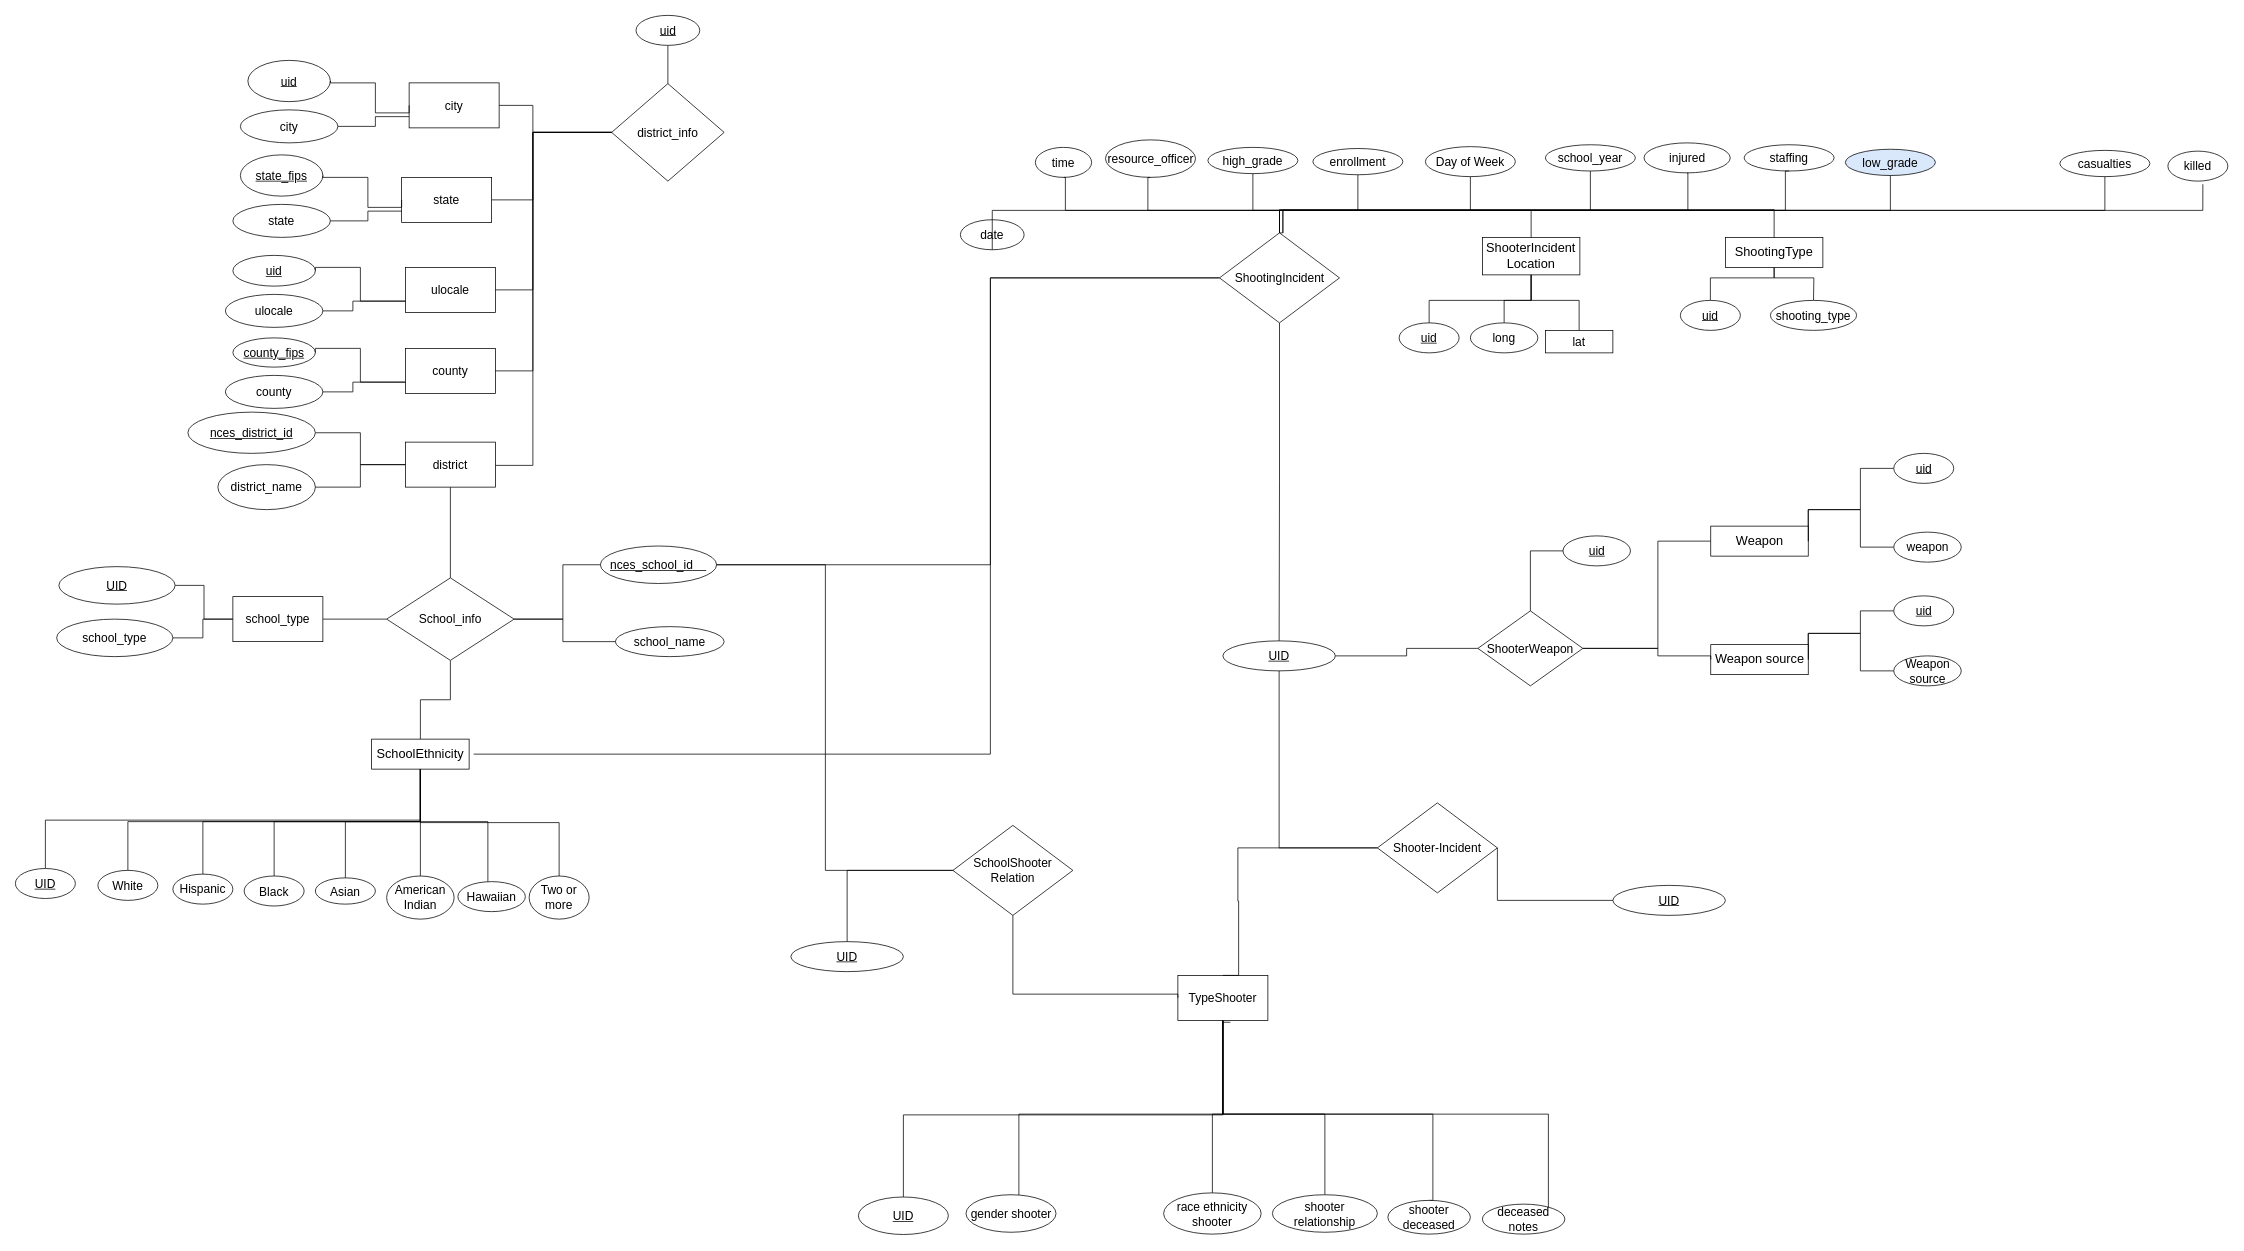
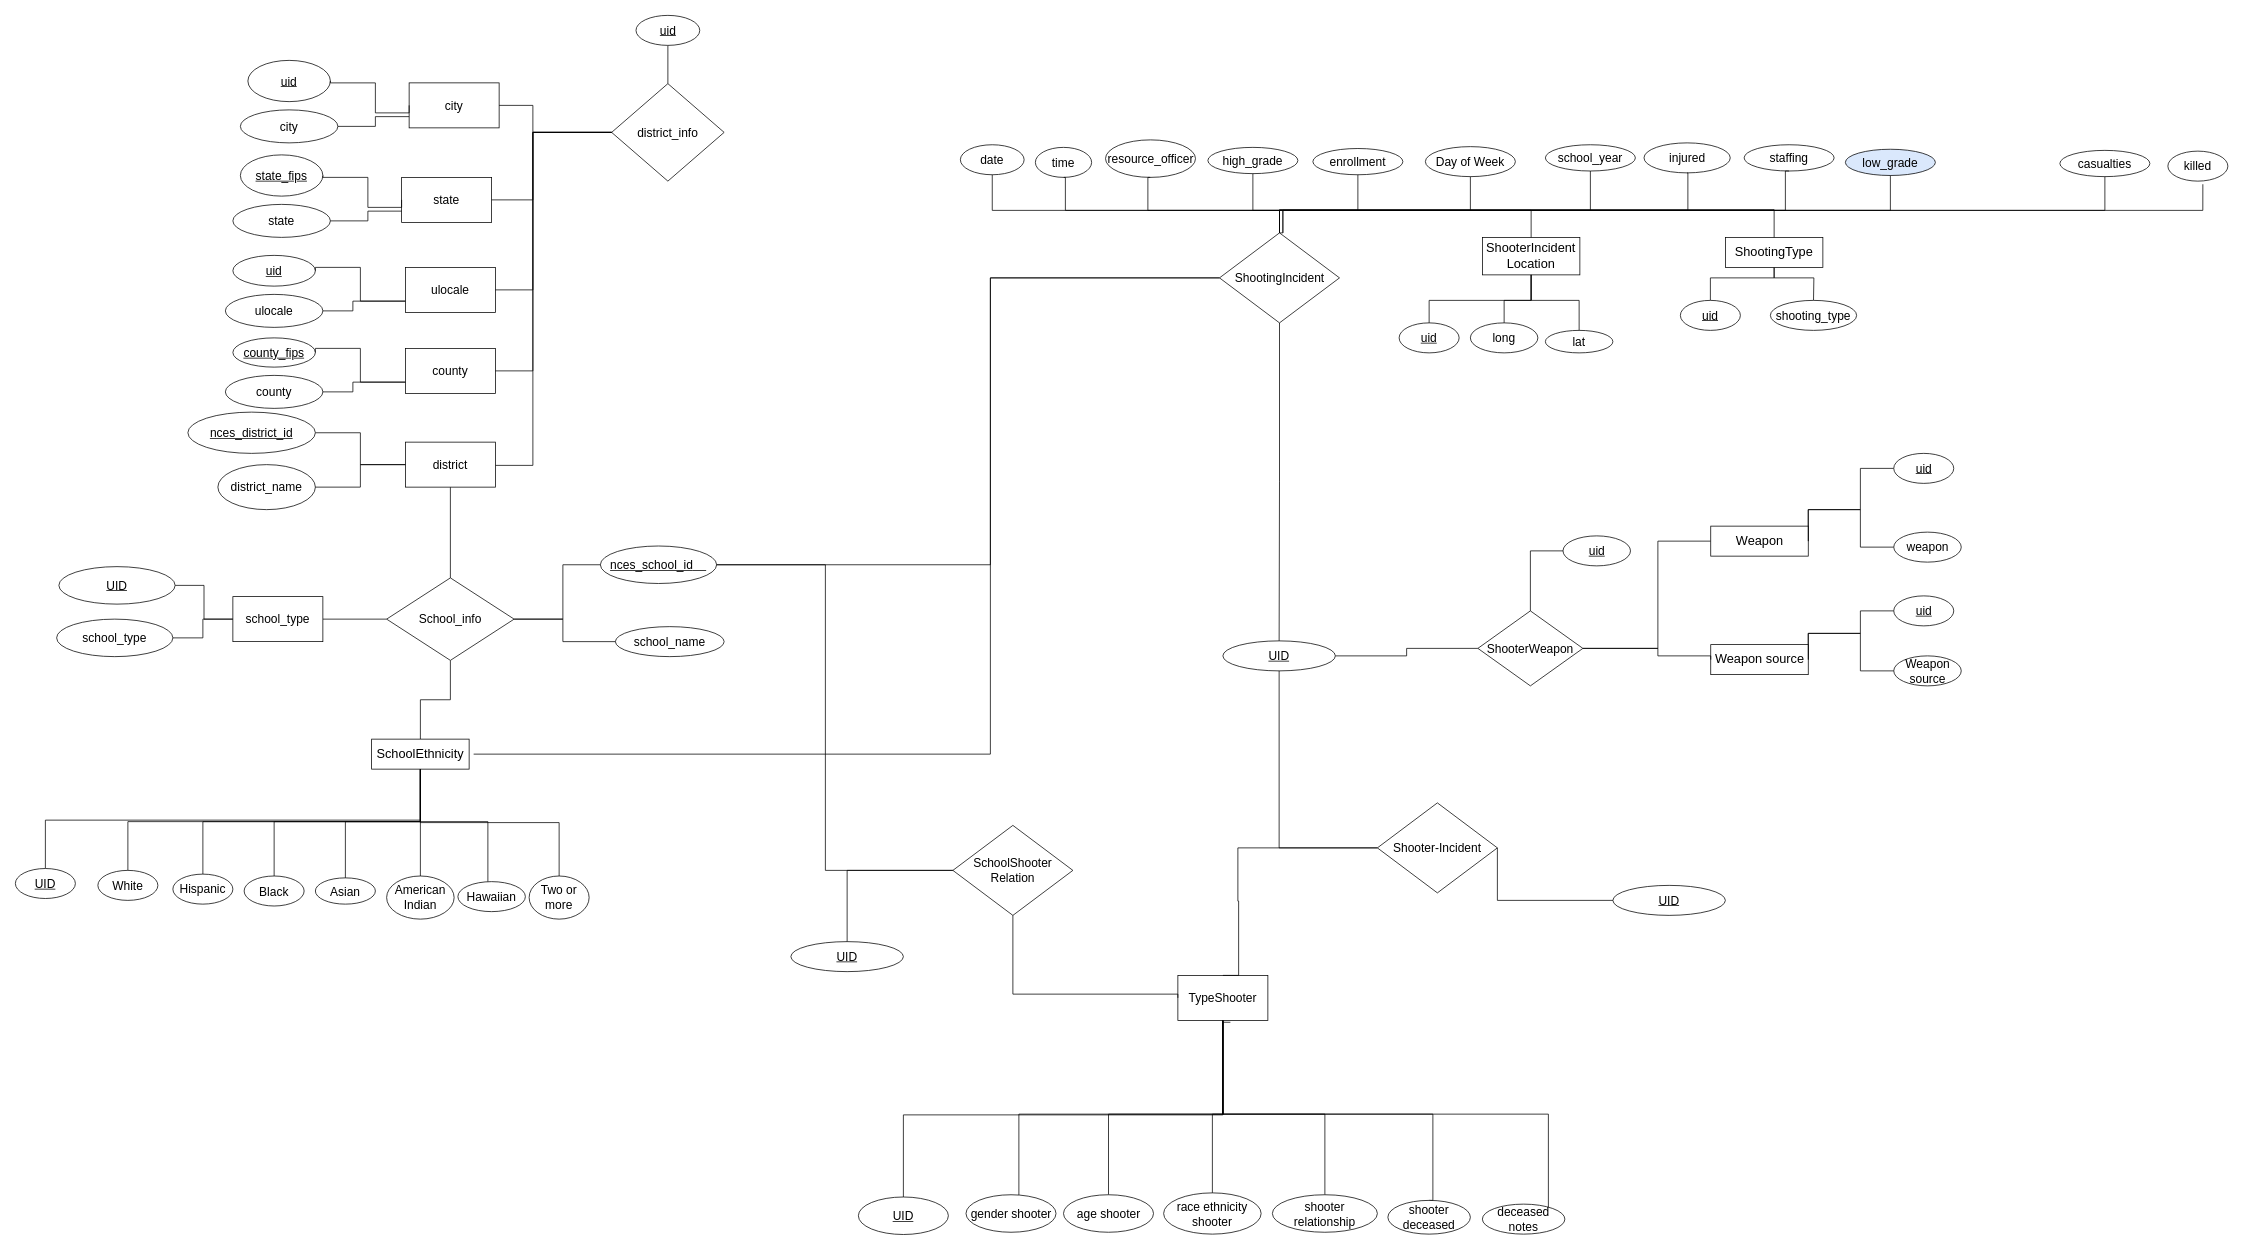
node "date": moved (992, 235) -> (992, 160)
node "lat": shape rectangle -> ellipse
edge "TypeShooter" -- "age shooter": added
node "age shooter": added
